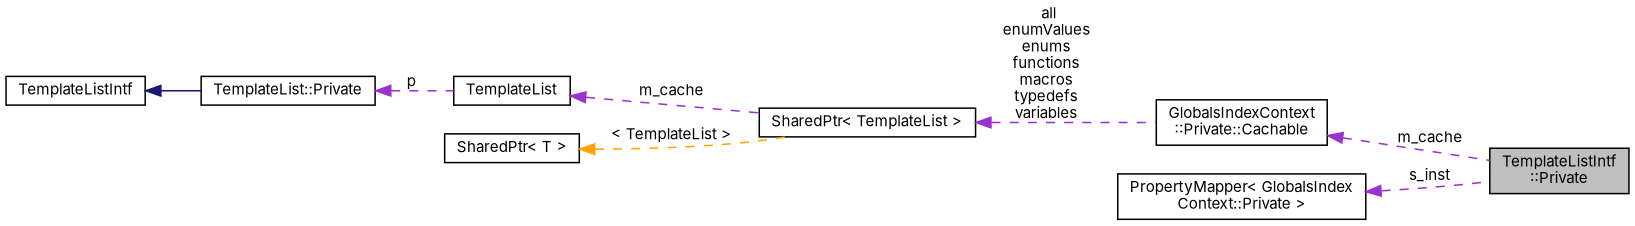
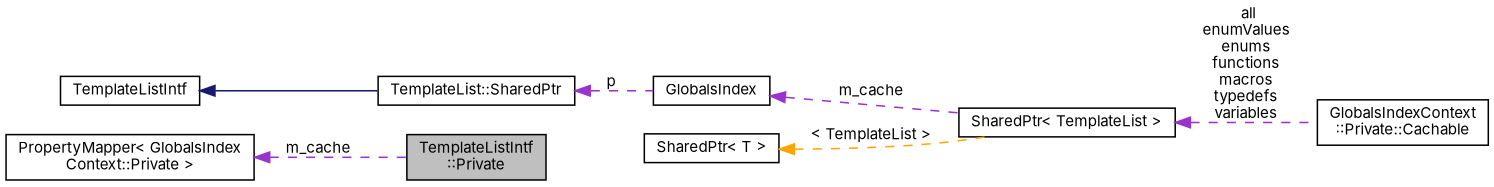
node "TemplateList::Private": label "TemplateList::Private" -> "TemplateList::SharedPtr"
node "TemplateList": label "TemplateList" -> "GlobalsIndex"
edge "TemplateListIntf ::Private" -> "GlobalsIndexContext ::Private::Cachable": removed, label "m_cache"
edge "TemplateListIntf ::Private" -> "PropertyMapper< GlobalsIndex Context::Private >": label " s_inst" -> " m_cache"
